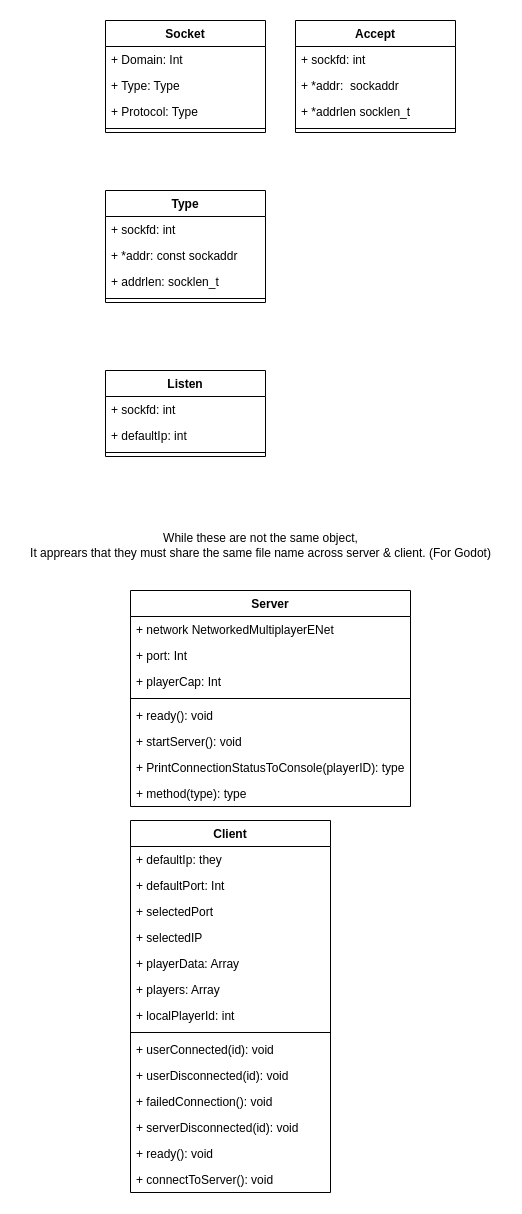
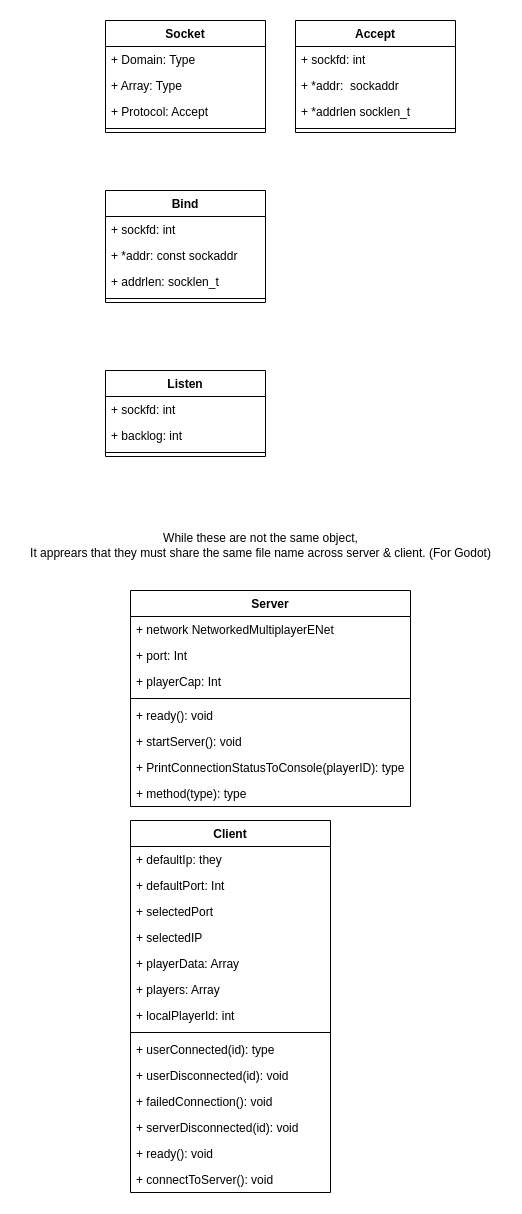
node "+ Domain: Int": label "+ Domain: Int" -> "+ Domain: Type"
node "+ Type: Type": label "+ Type: Type" -> "+ Array: Type"
node "+ Protocol: Type": label "+ Protocol: Type" -> "+ Protocol: Accept"
node "Type": label "Type" -> "Bind"
node "+ defaultIp: int": label "+ defaultIp: int" -> "+ backlog: int"
node "+ userConnected(id): void": label "+ userConnected(id): void" -> "+ userConnected(id): type"
